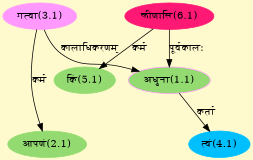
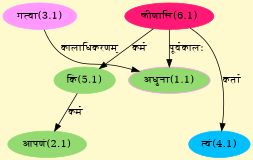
edge "गत्वा(3.1)" -> "आपणं(2.1)": now "किं(5.1)" -> "आपणं(2.1)"
edge "अधुना(1.1)" -> "त्वं(4.1)": now "क्रीणासि(6.1)" -> "त्वं(4.1)"
